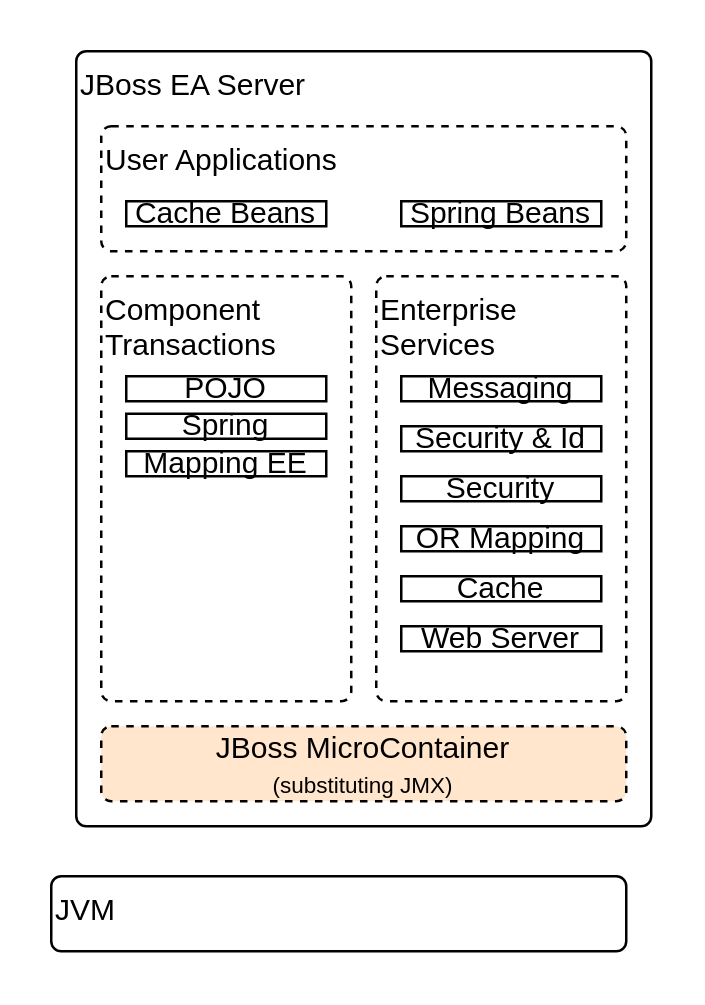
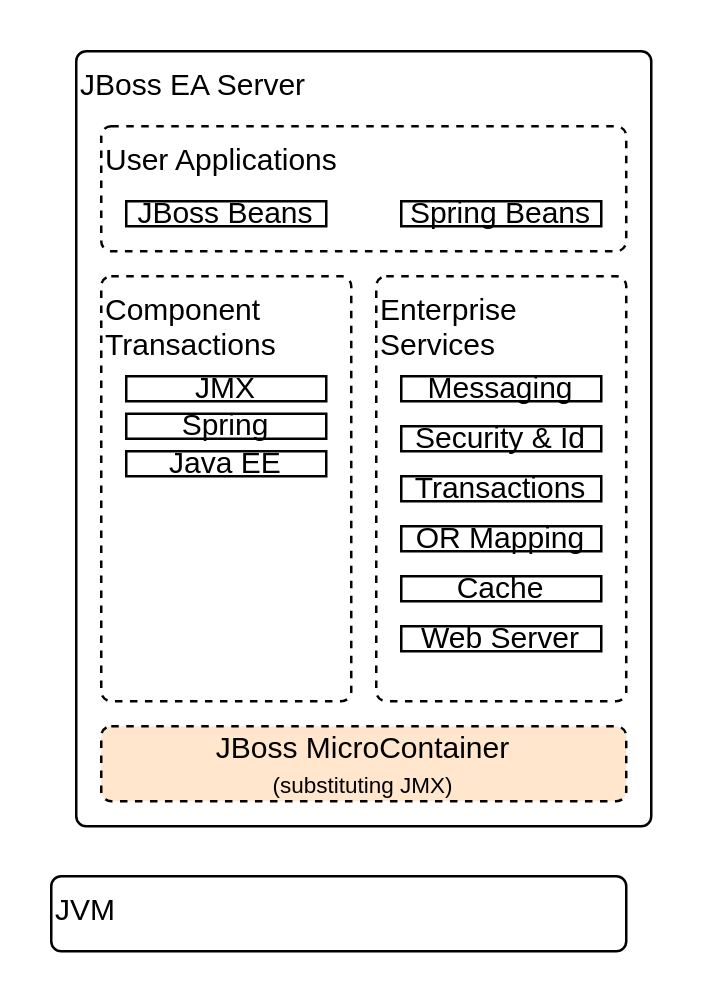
node "Cache Beans": label "Cache Beans" -> "JBoss Beans"
node "POJO": label "POJO" -> "JMX"
node "Mapping EE": label "Mapping EE" -> "Java EE"
node "Security": label "Security" -> "Transactions"
